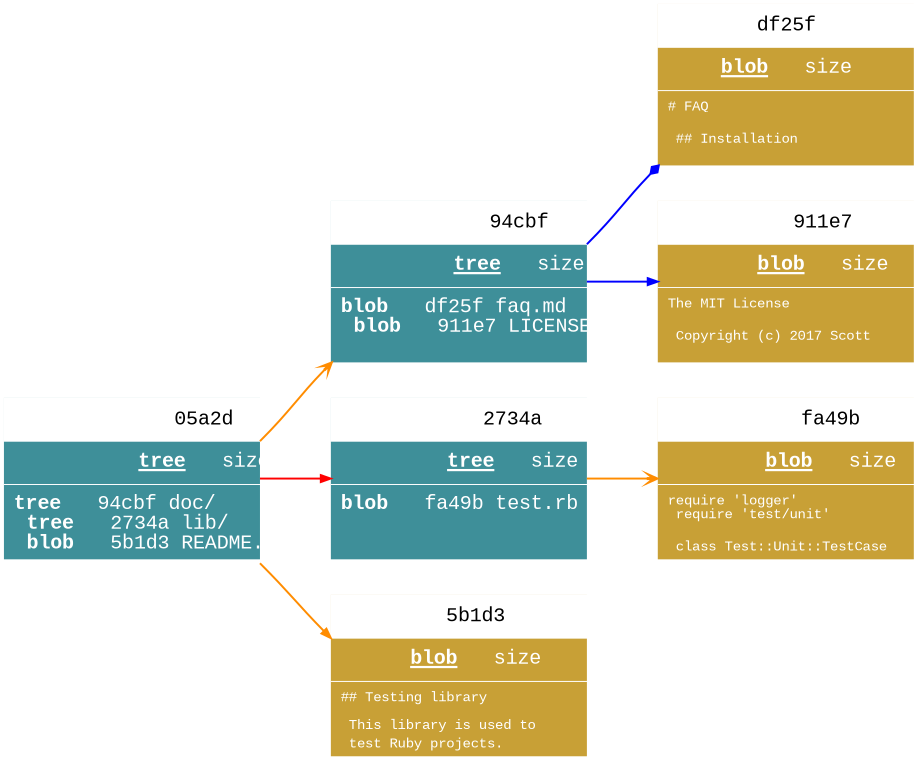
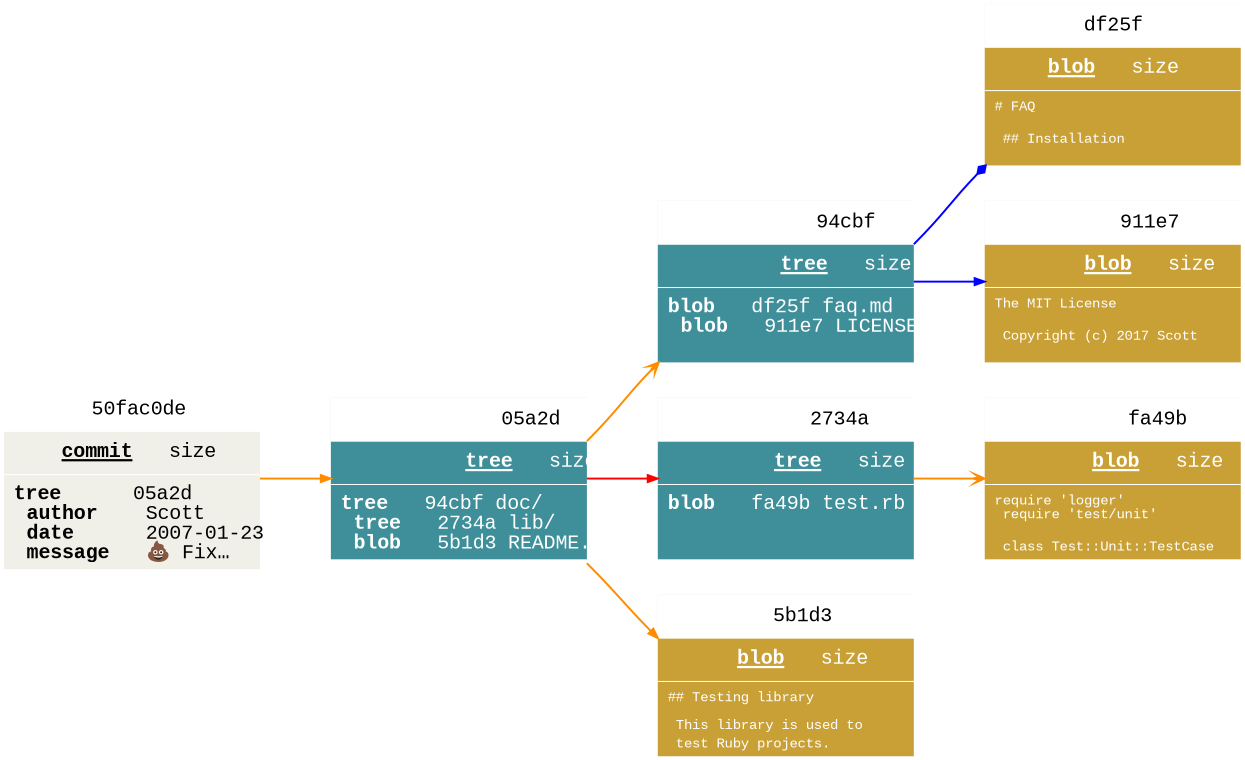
node "50fac0de": added
